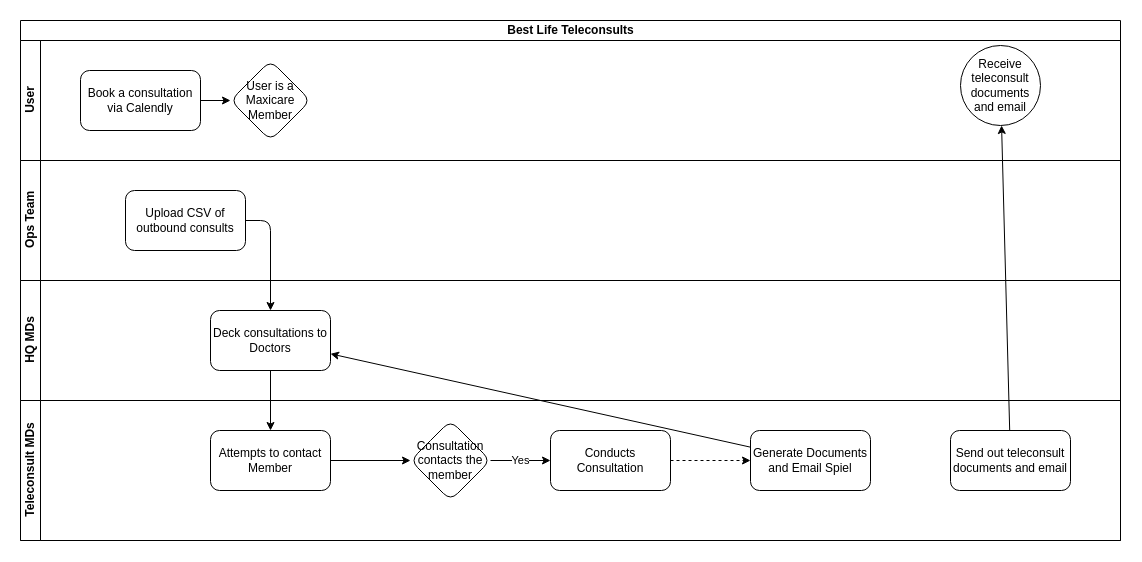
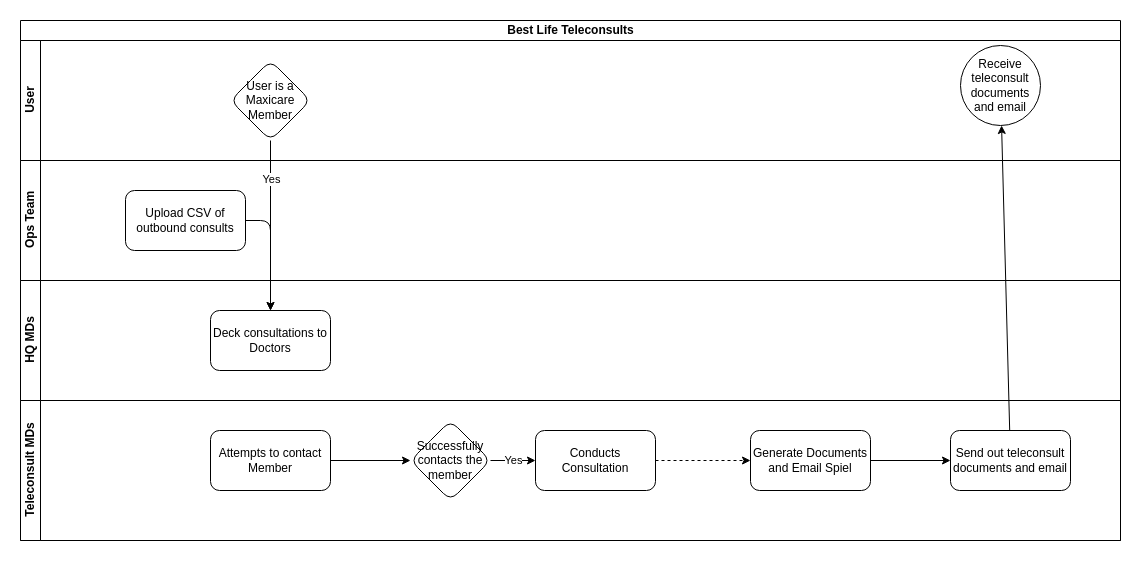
node "Book a consultation via Calendly": removed
edge "Book a consultation via Calendly" -> "User is a Maxicare Member": removed
edge "User is a Maxicare Member" -> "Deck consultations to Doctors": added, label "Yes"
edge "Deck consultations to Doctors" -> "Attempts to contact Member": removed
edge "Generate Documents and Email Spiel" -> "Deck consultations to Doctors": now "Generate Documents and Email Spiel" -> "Send out teleconsult documents and email"
node "Consultation contacts the member": label "Consultation contacts the member" -> "Successfully contacts the member"
node "Conducts Consultation": moved (611, 461) -> (596, 461)
